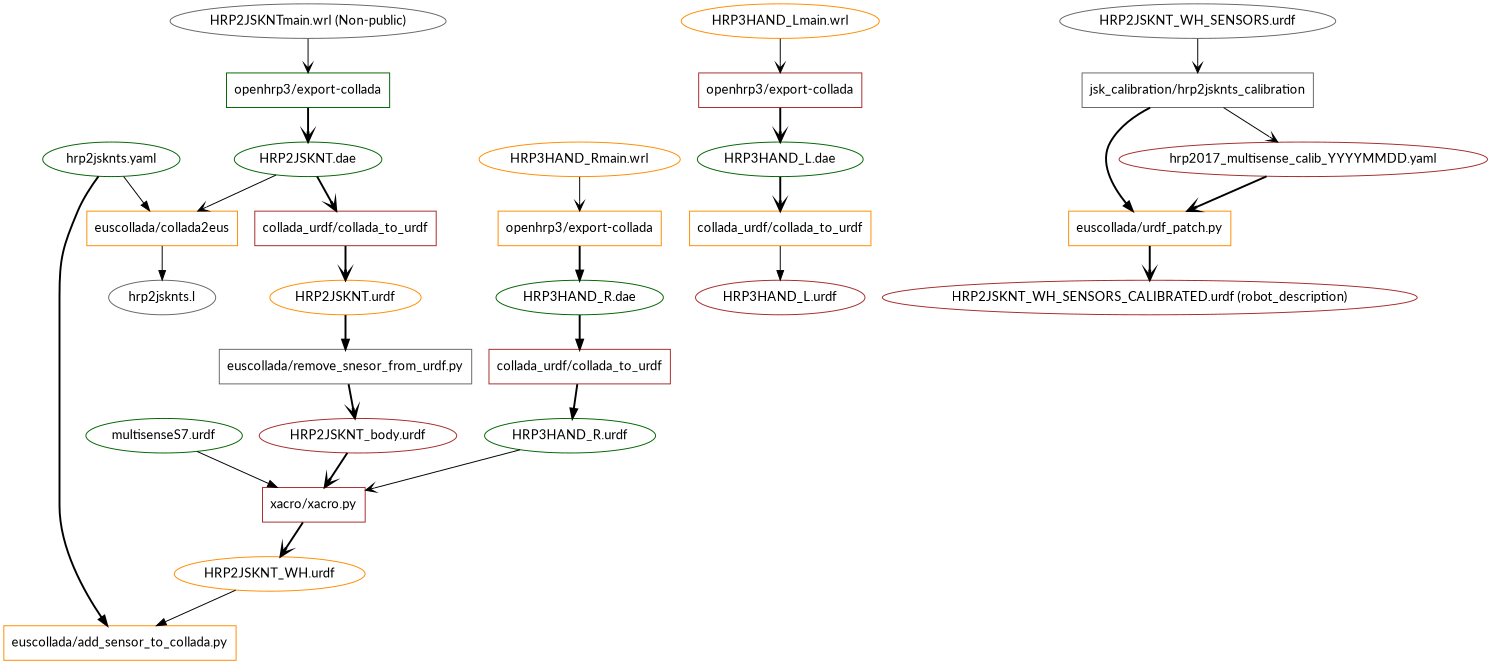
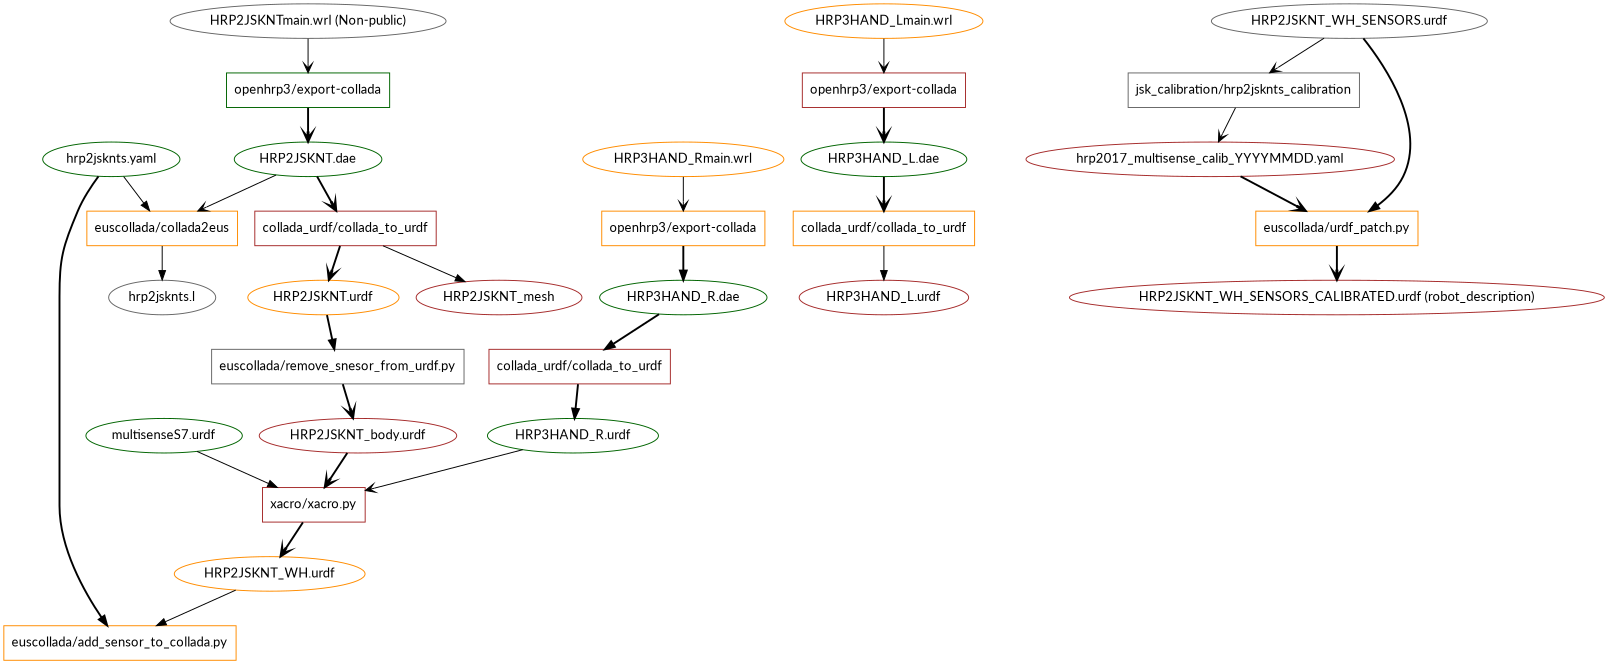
edge "jsk_calibration/hrp2jsknts_calibration" -> "euscollada/urdf_patch.py": now "HRP2JSKNT_WH_SENSORS.urdf" -> "euscollada/urdf_patch.py"
node "HRP2JSKNT_mesh": added
